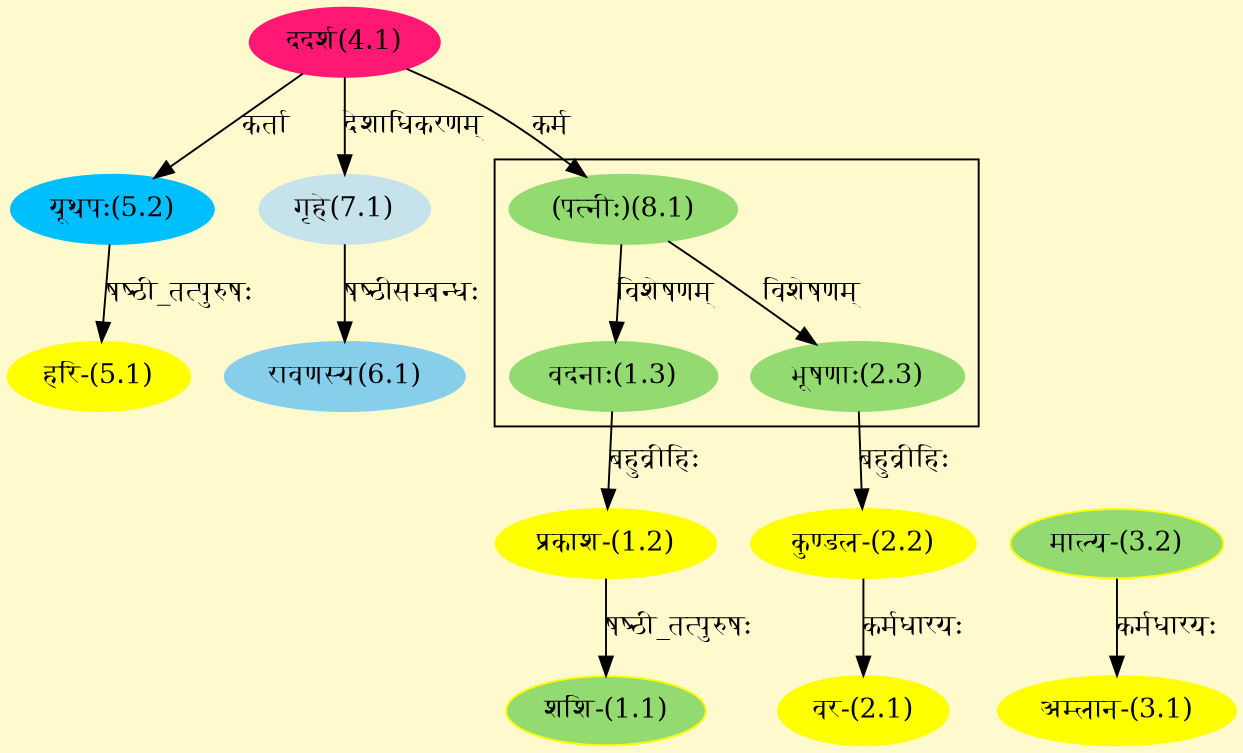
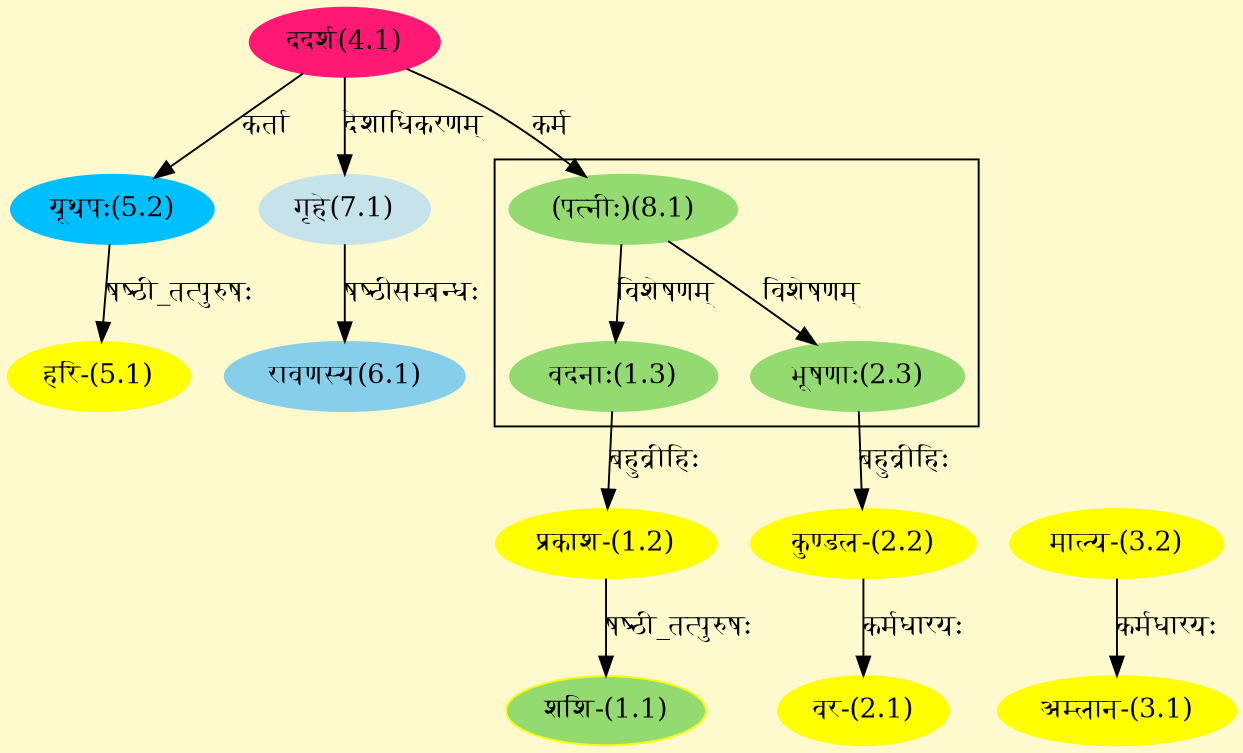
node "माल्य-(3.2)": fillcolor #93db70 -> #ffff00
